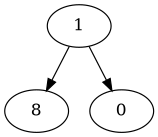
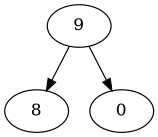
node "1": label "1" -> "9"
